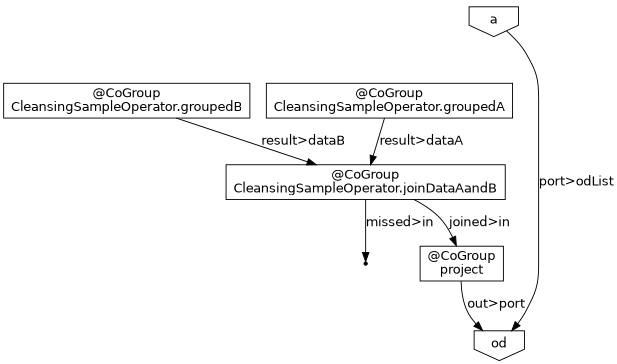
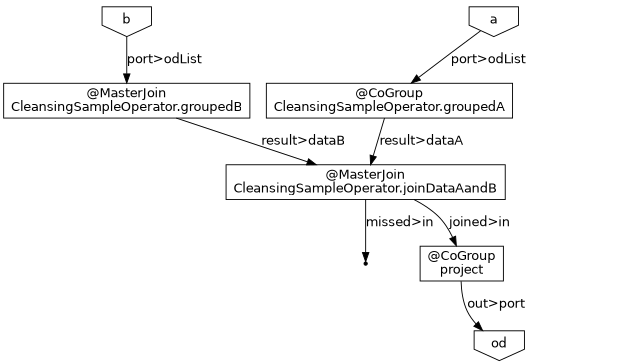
node "b": added
node "@CoGroup CleansingSampleOperator.groupedB": label "@CoGroup CleansingSampleOperator.groupedB" -> "@MasterJoin CleansingSampleOperator.groupedB"
edge "a" -> "od": now "a" -> "@CoGroup CleansingSampleOperator.groupedA"
node "@CoGroup CleansingSampleOperator.joinDataAandB": label "@CoGroup CleansingSampleOperator.joinDataAandB" -> "@MasterJoin CleansingSampleOperator.joinDataAandB"
